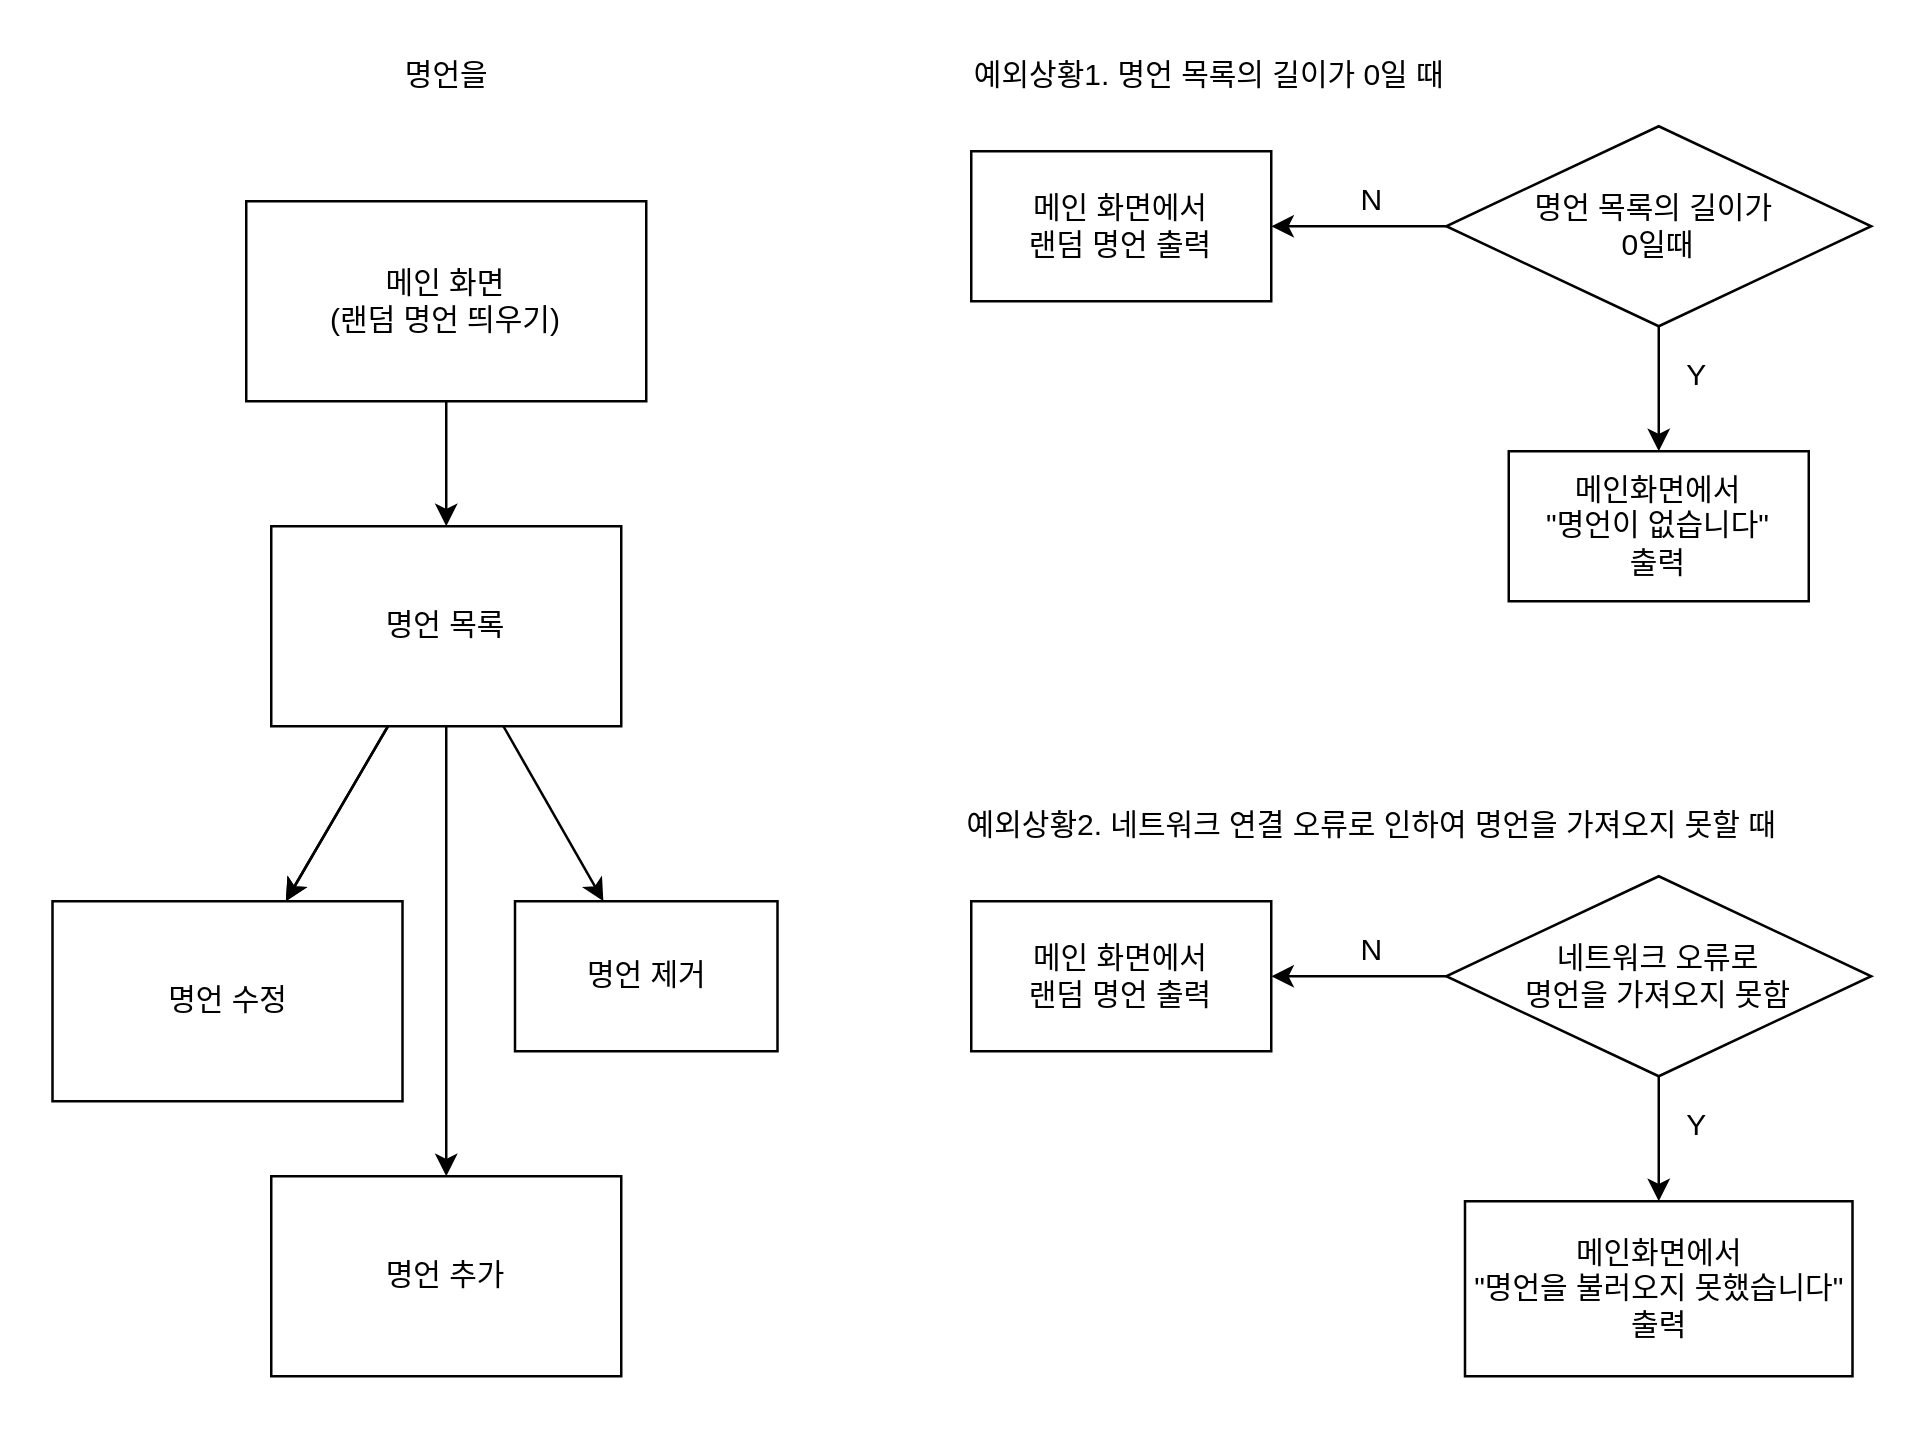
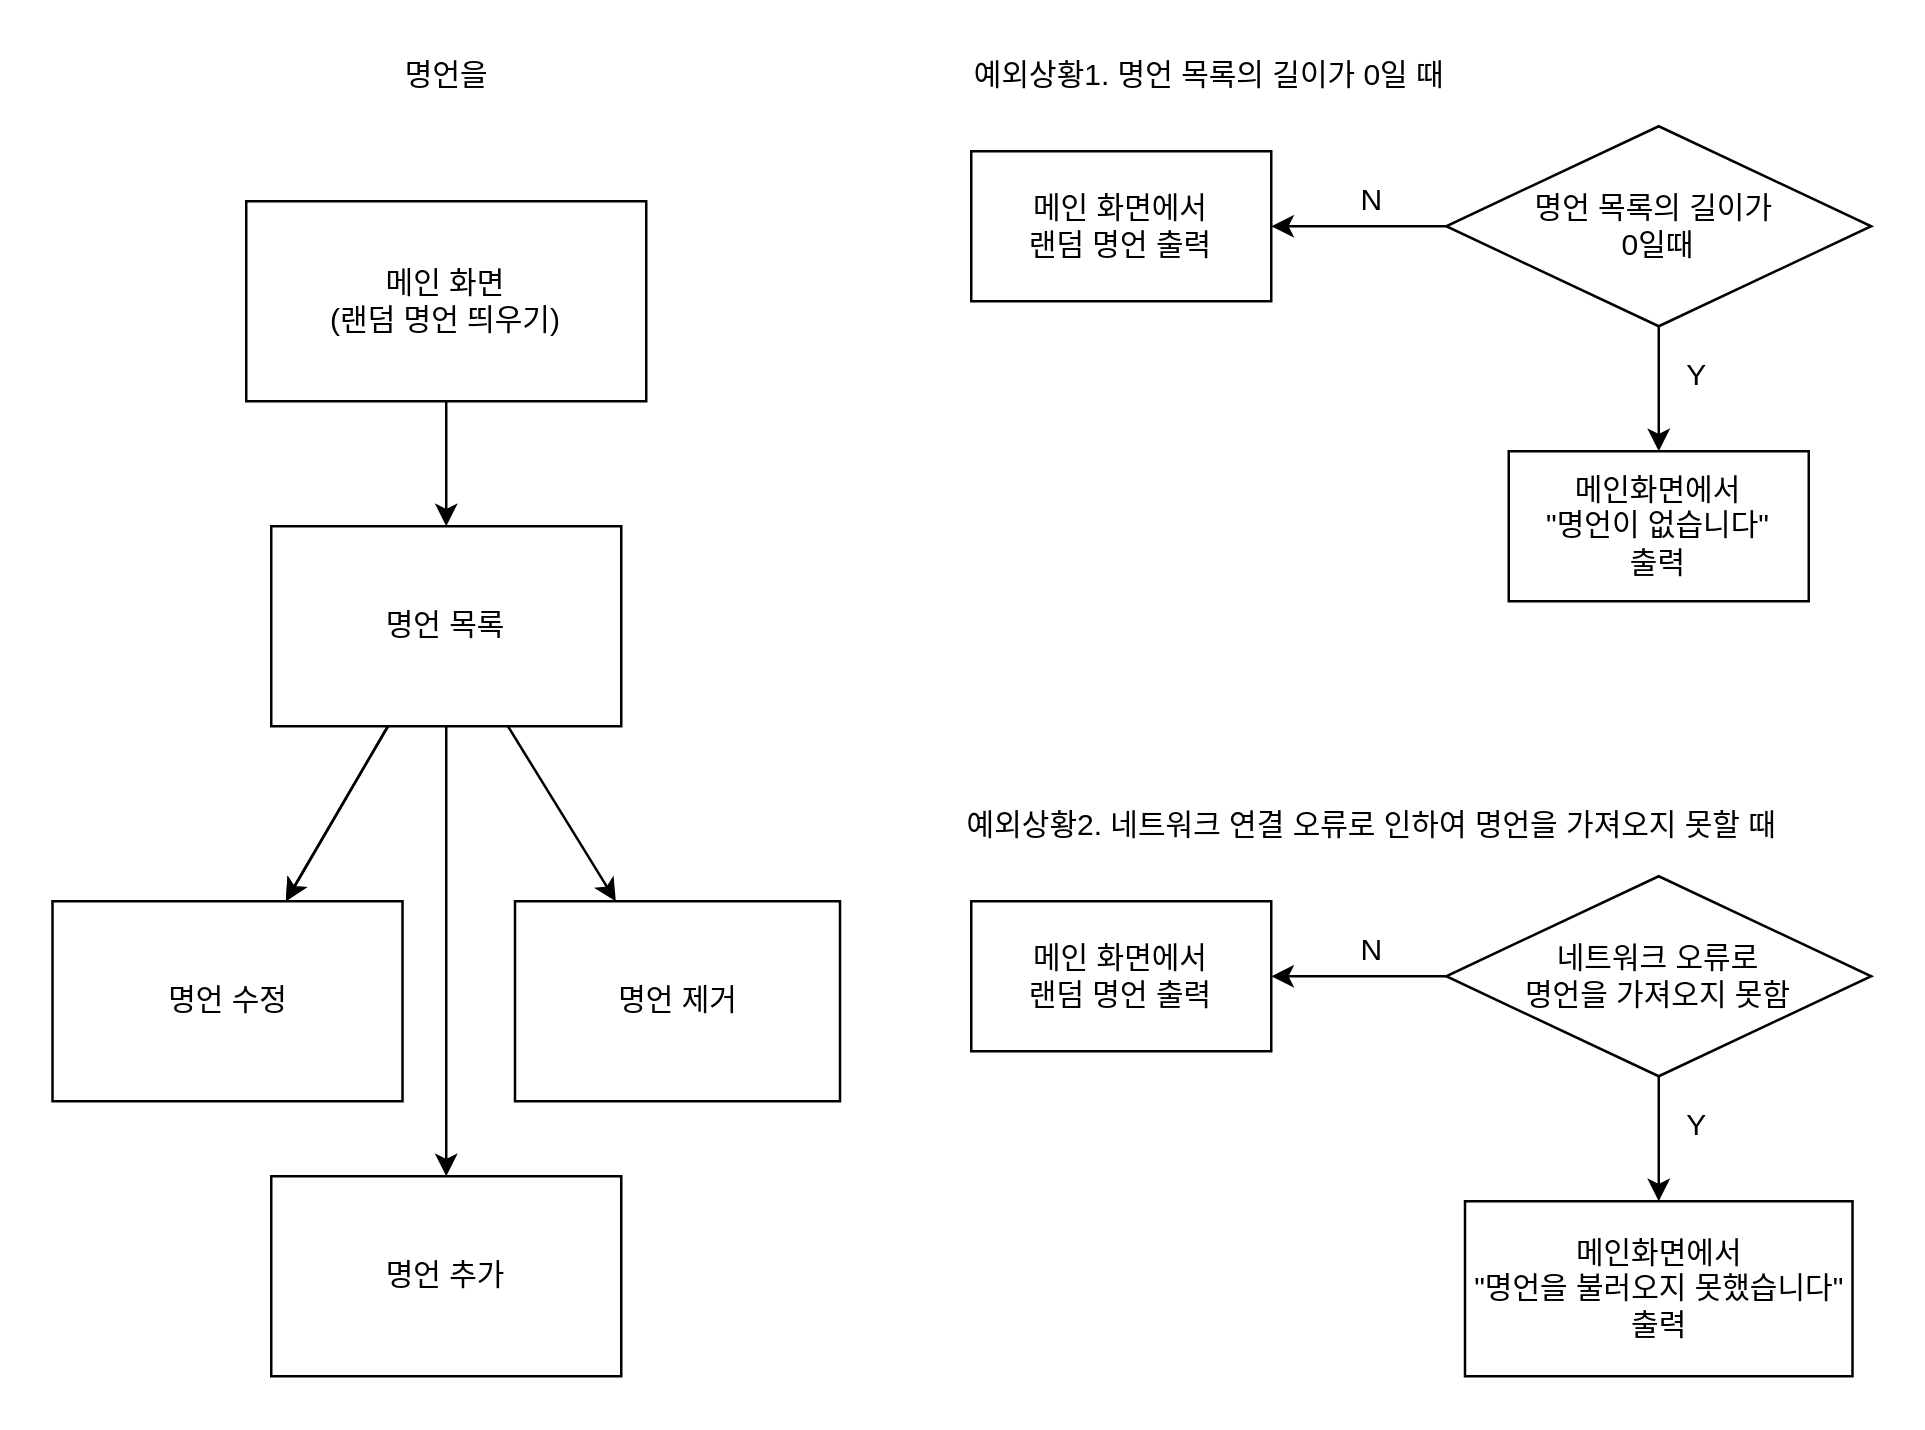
node "명언 제거": size 263x150 -> 325x200
